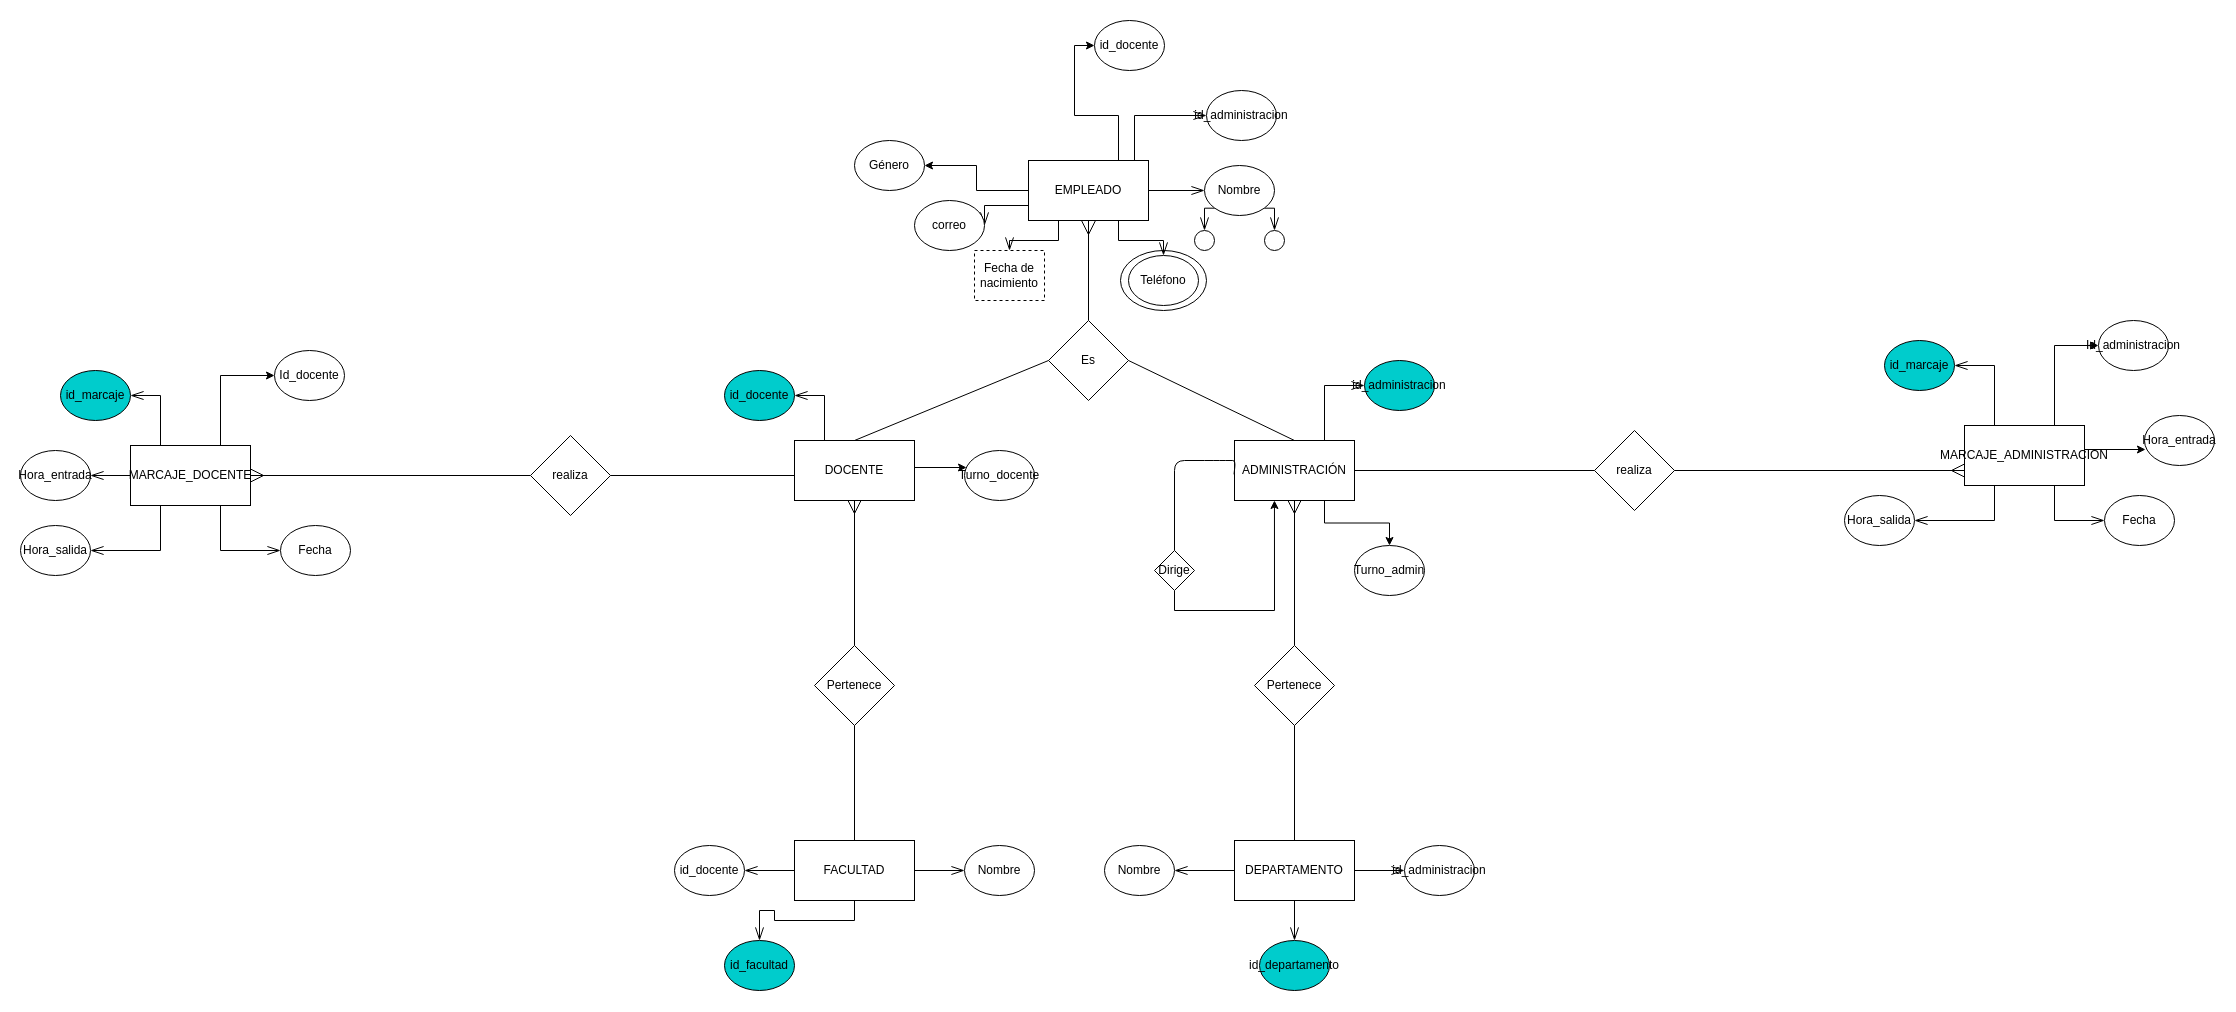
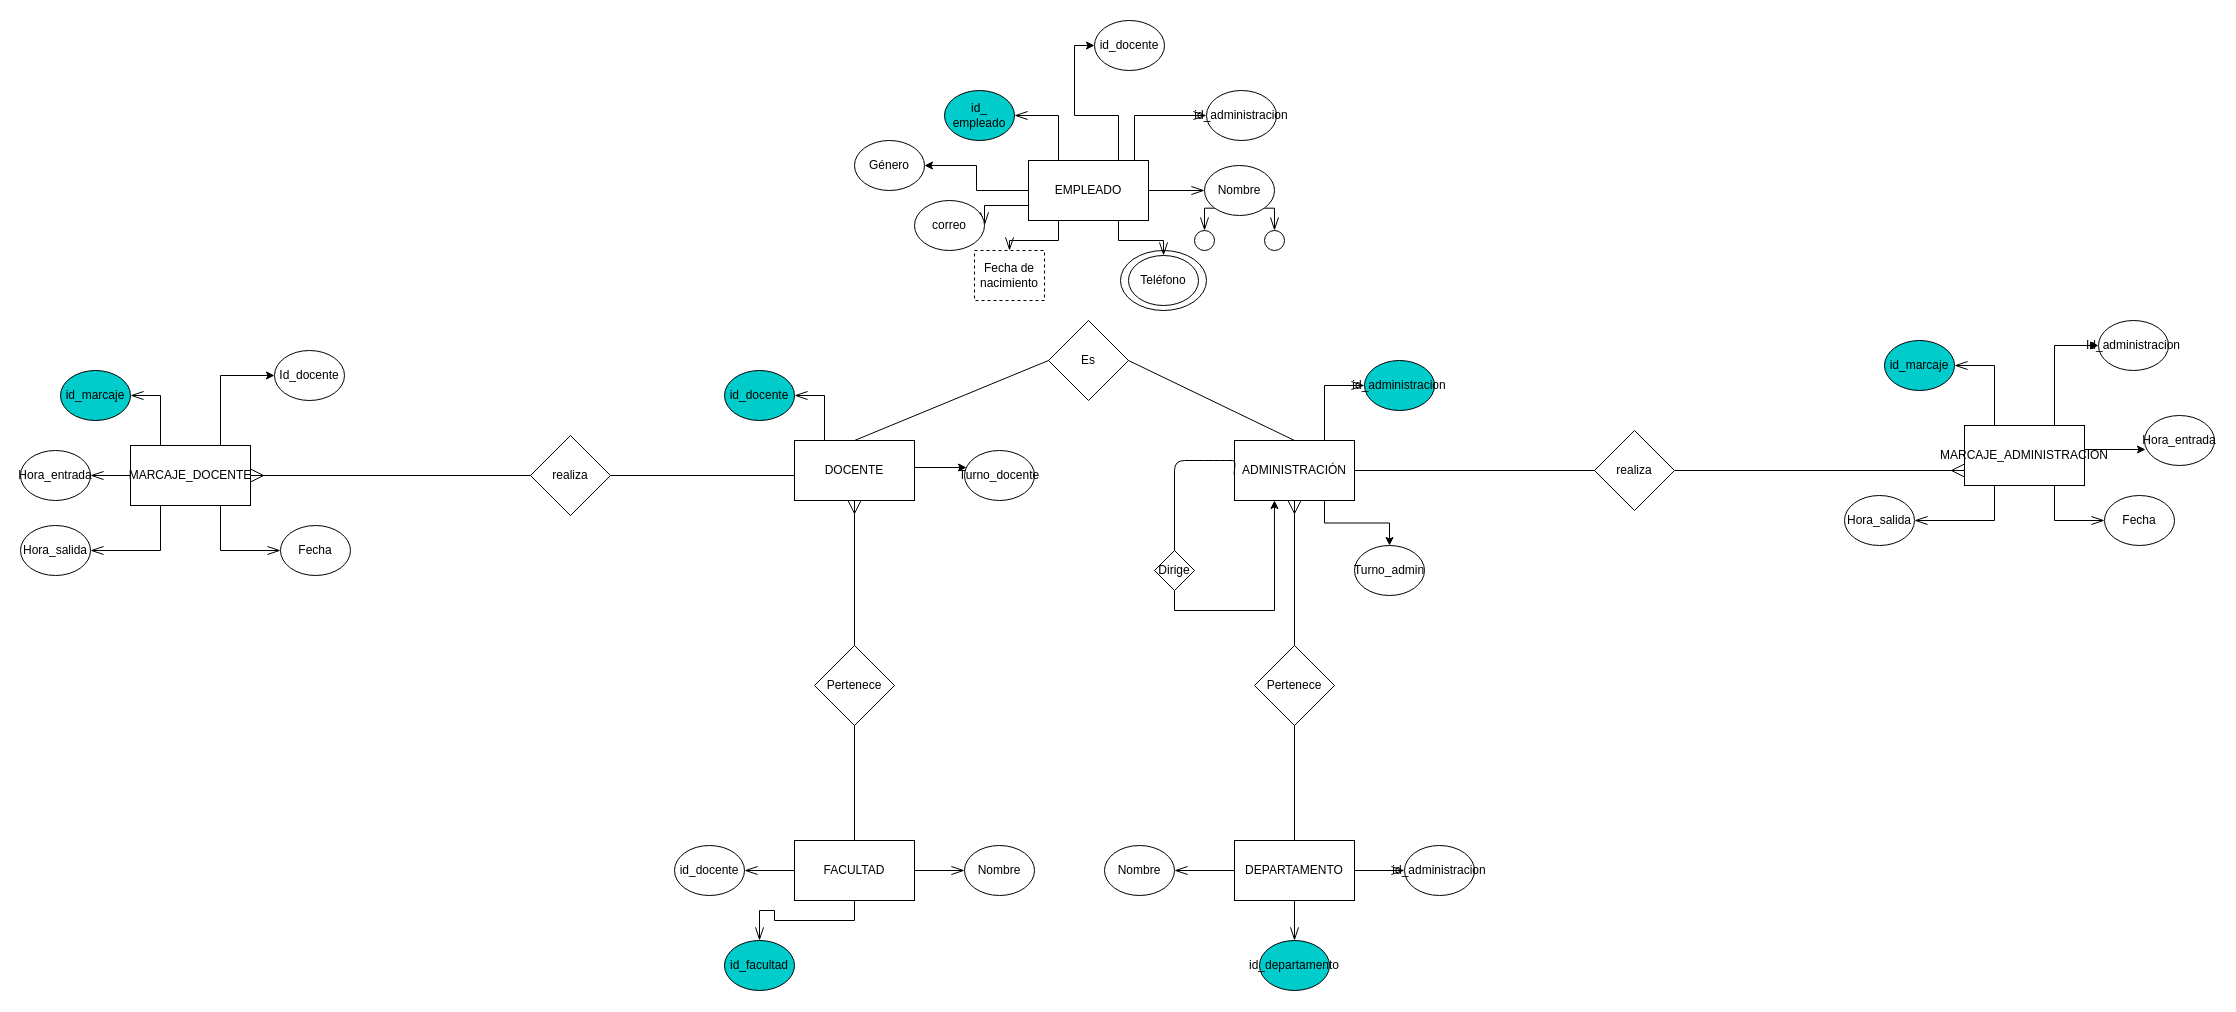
node "id_ empleado": added
edge "EMPLEADO" -> "id_ empleado": added
edge "Es" -> "EMPLEADO": removed
